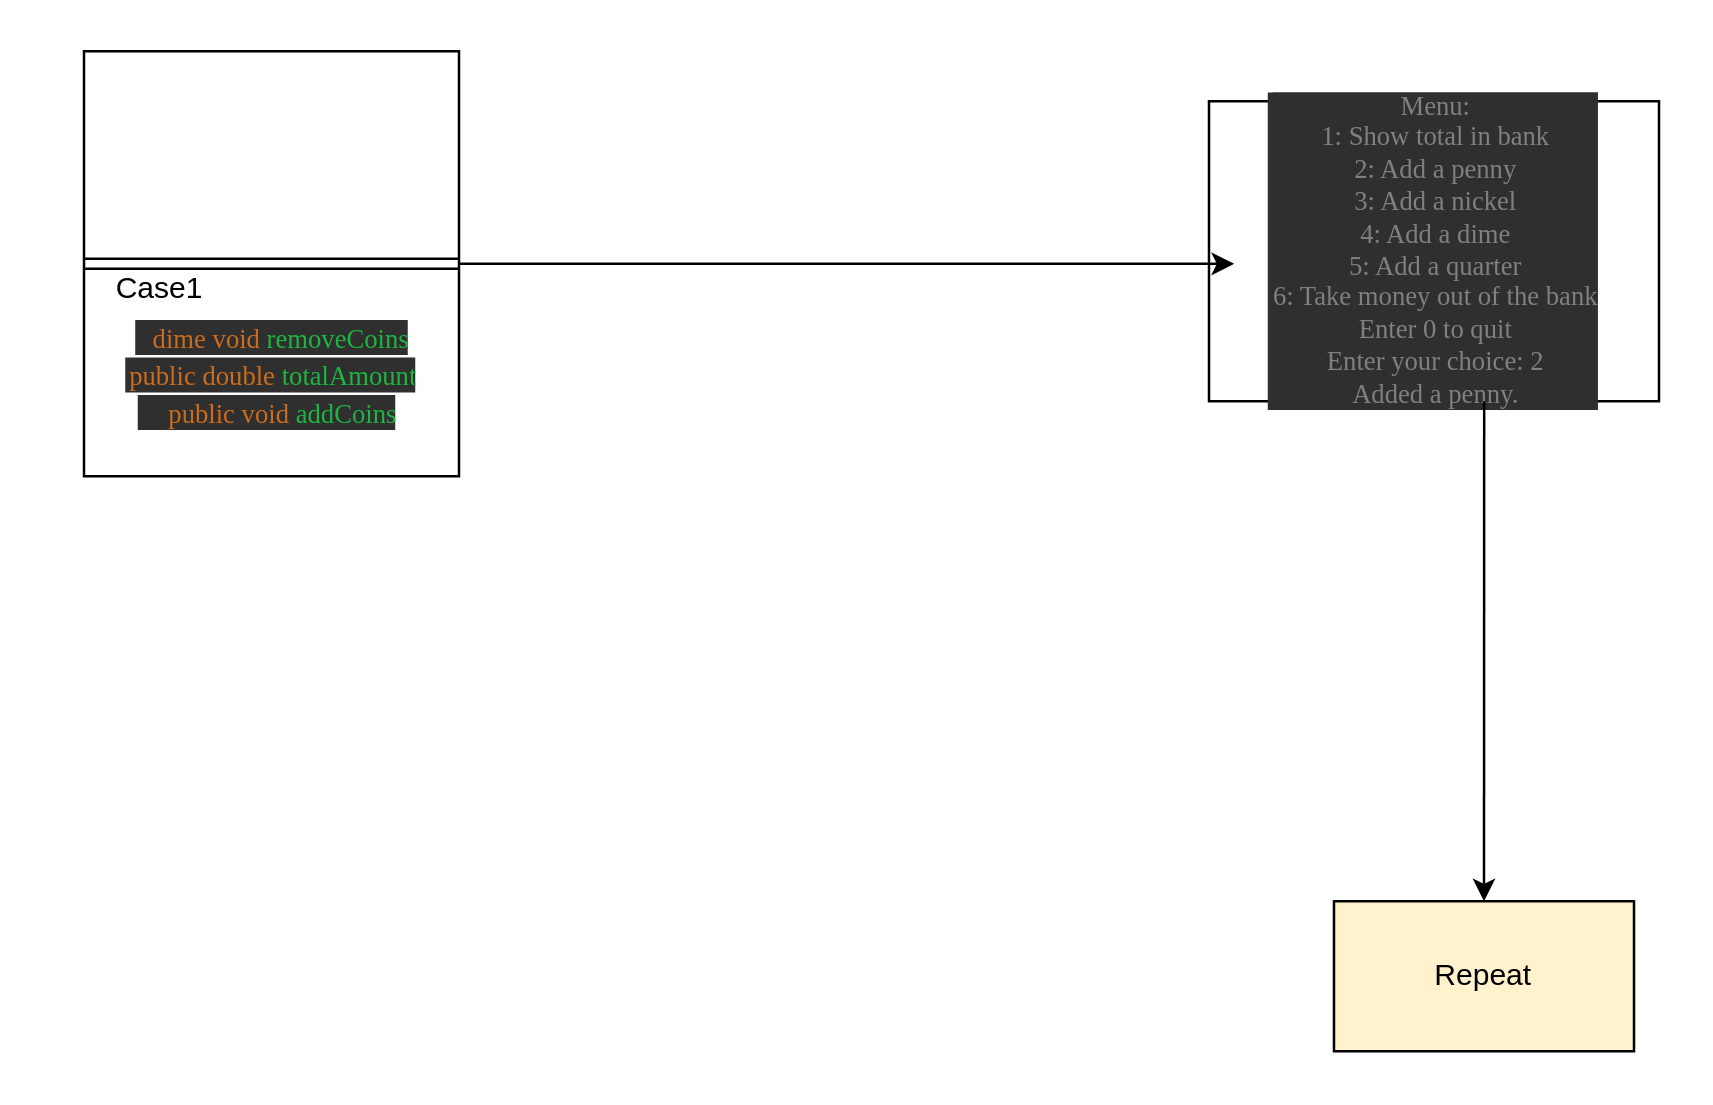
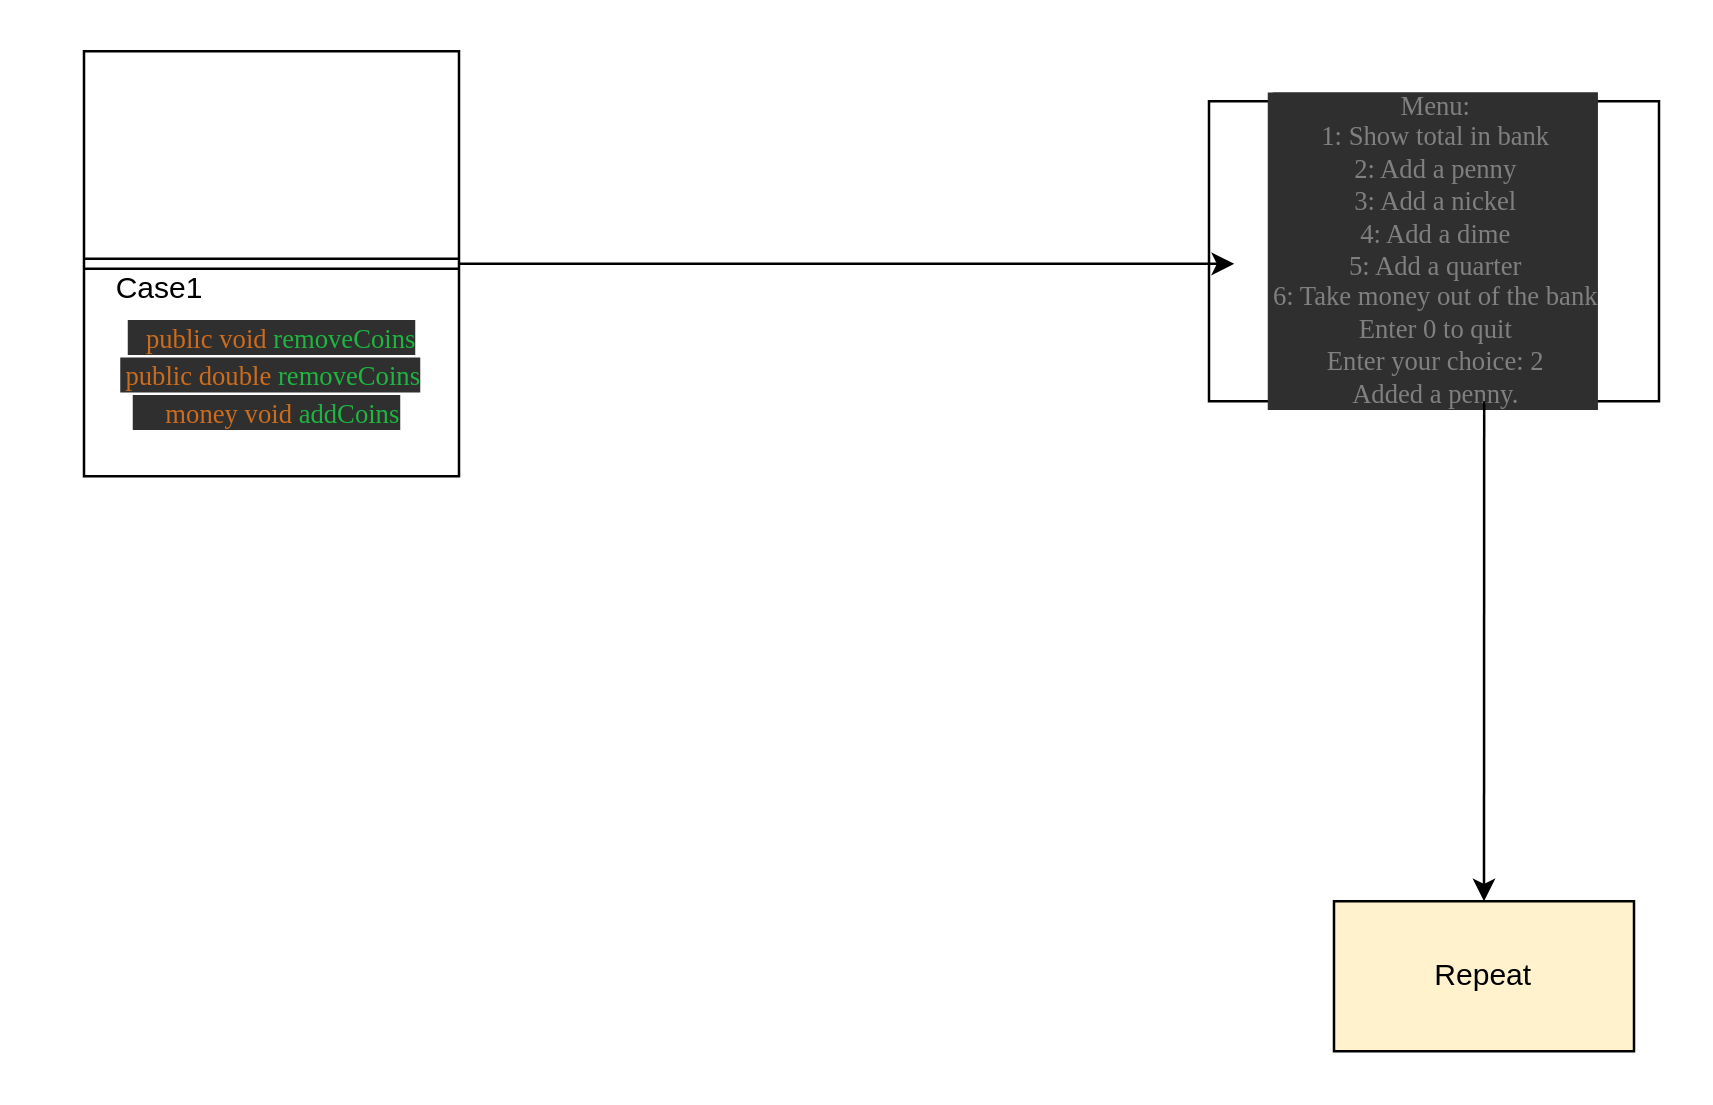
node "dime void removeCoins": label "dime void removeCoins" -> "public void removeCoins"
node "public double totalAmount": label "public double totalAmount" -> "public double removeCoins"
node "public void addCoins": label "public void addCoins" -> "money void addCoins"
